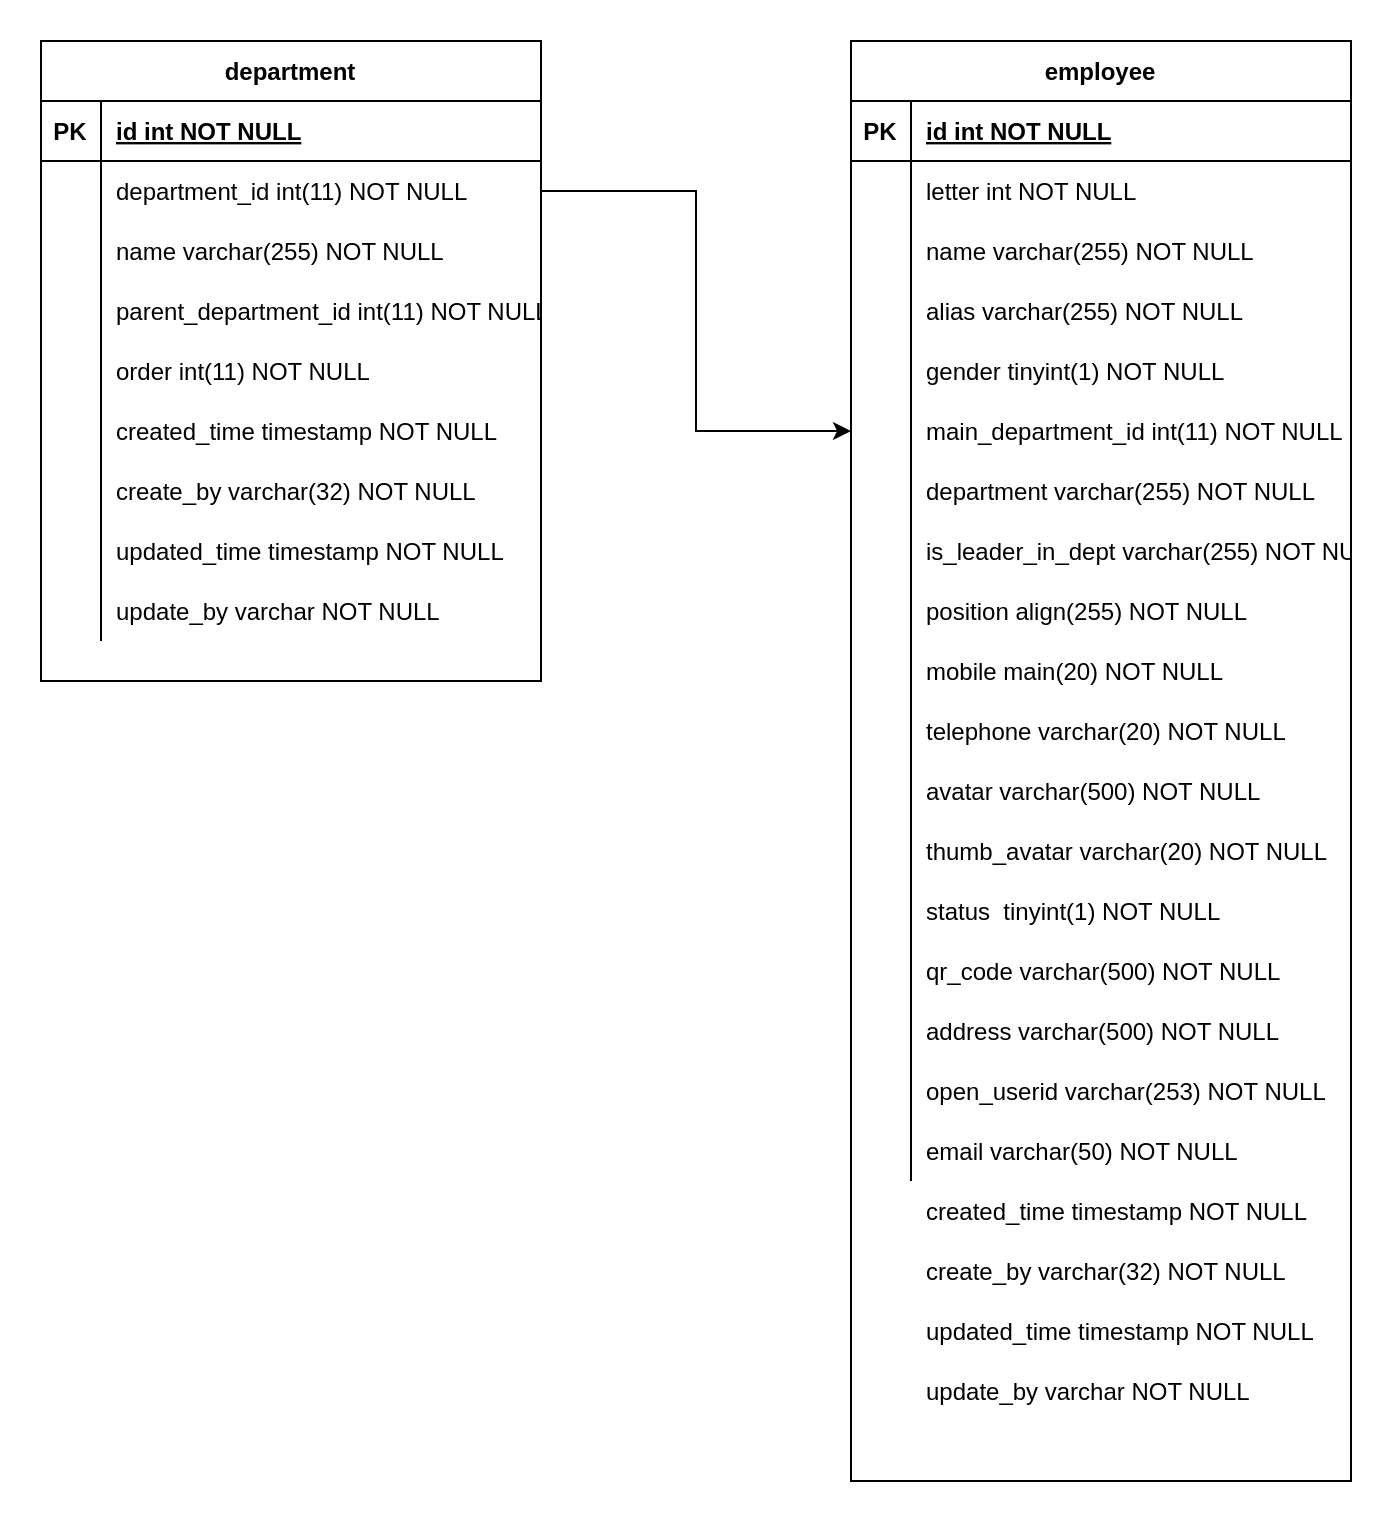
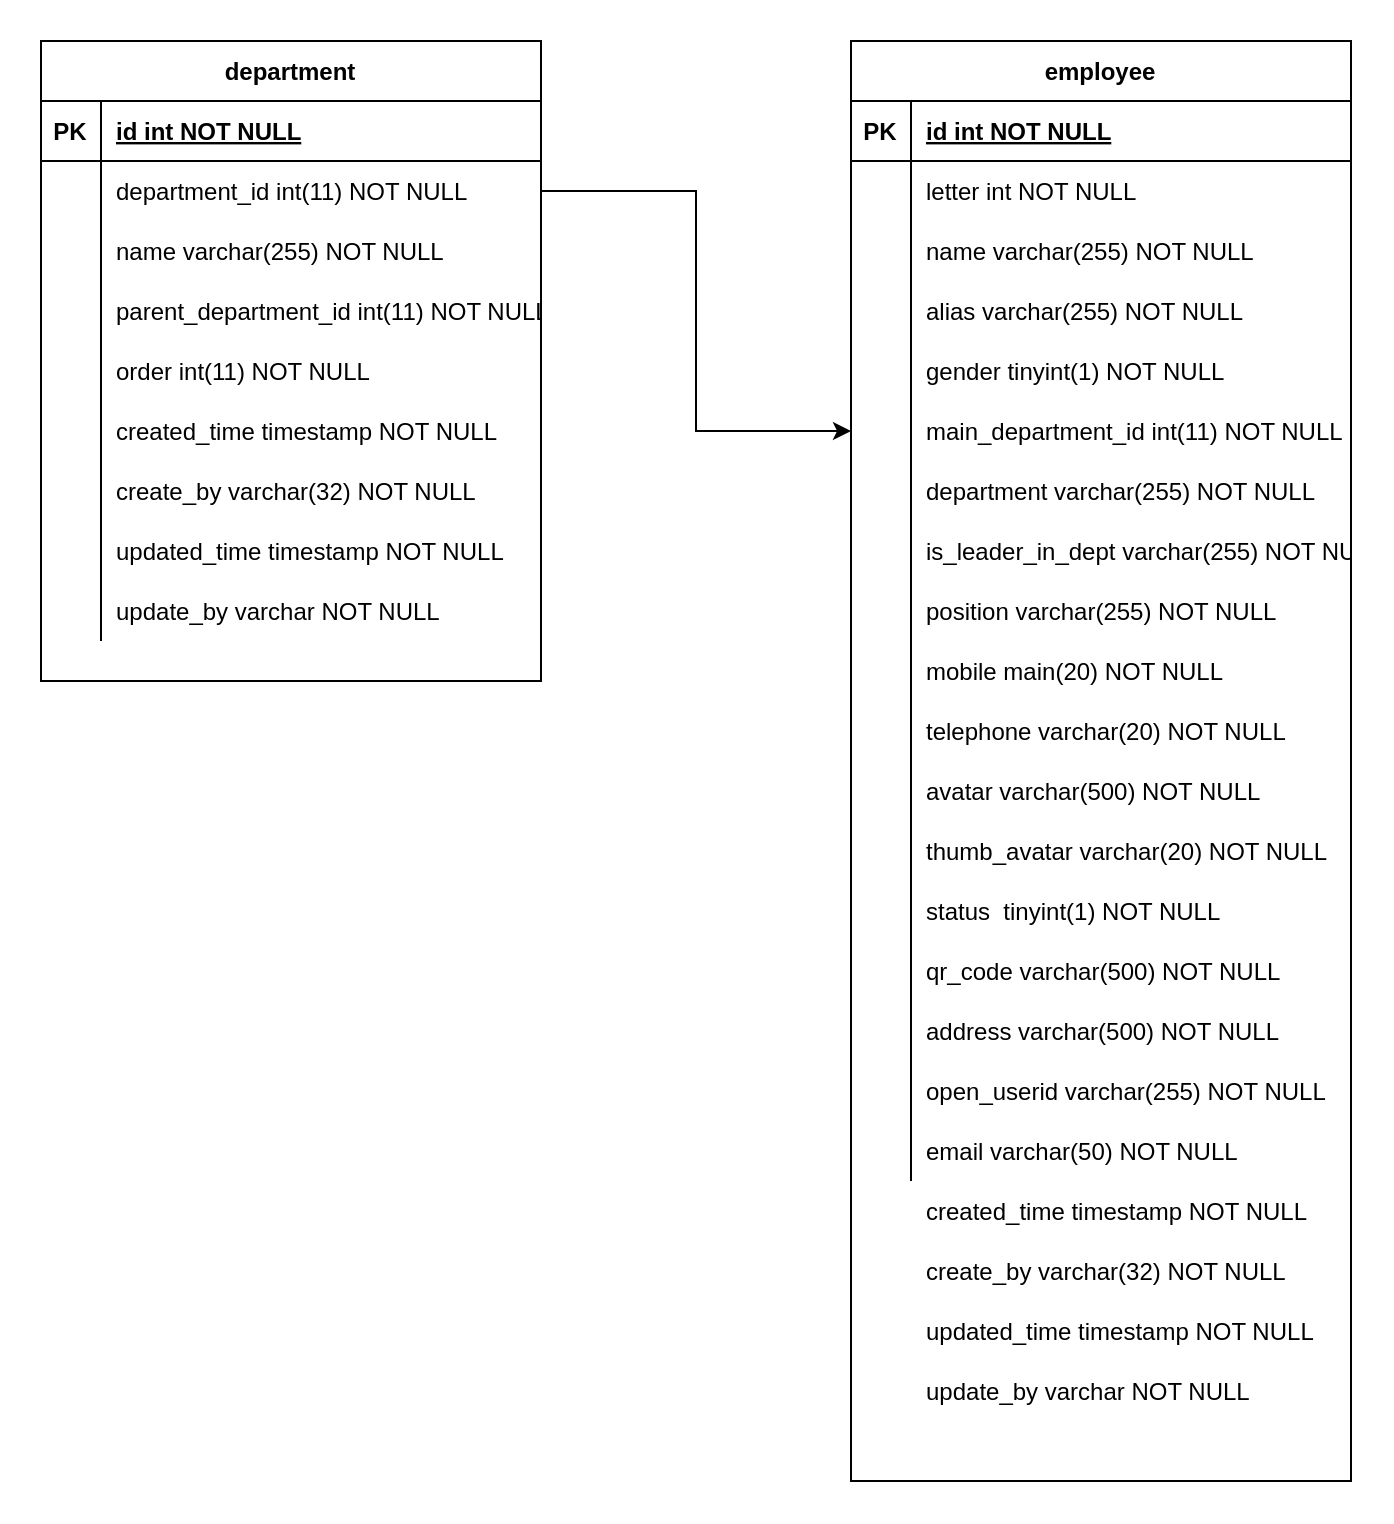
node "position align(255) NOT NULL": label "position align(255) NOT NULL" -> "position varchar(255) NOT NULL"
node "open_userid varchar(253) NOT NULL": label "open_userid varchar(253) NOT NULL" -> "open_userid varchar(255) NOT NULL"
